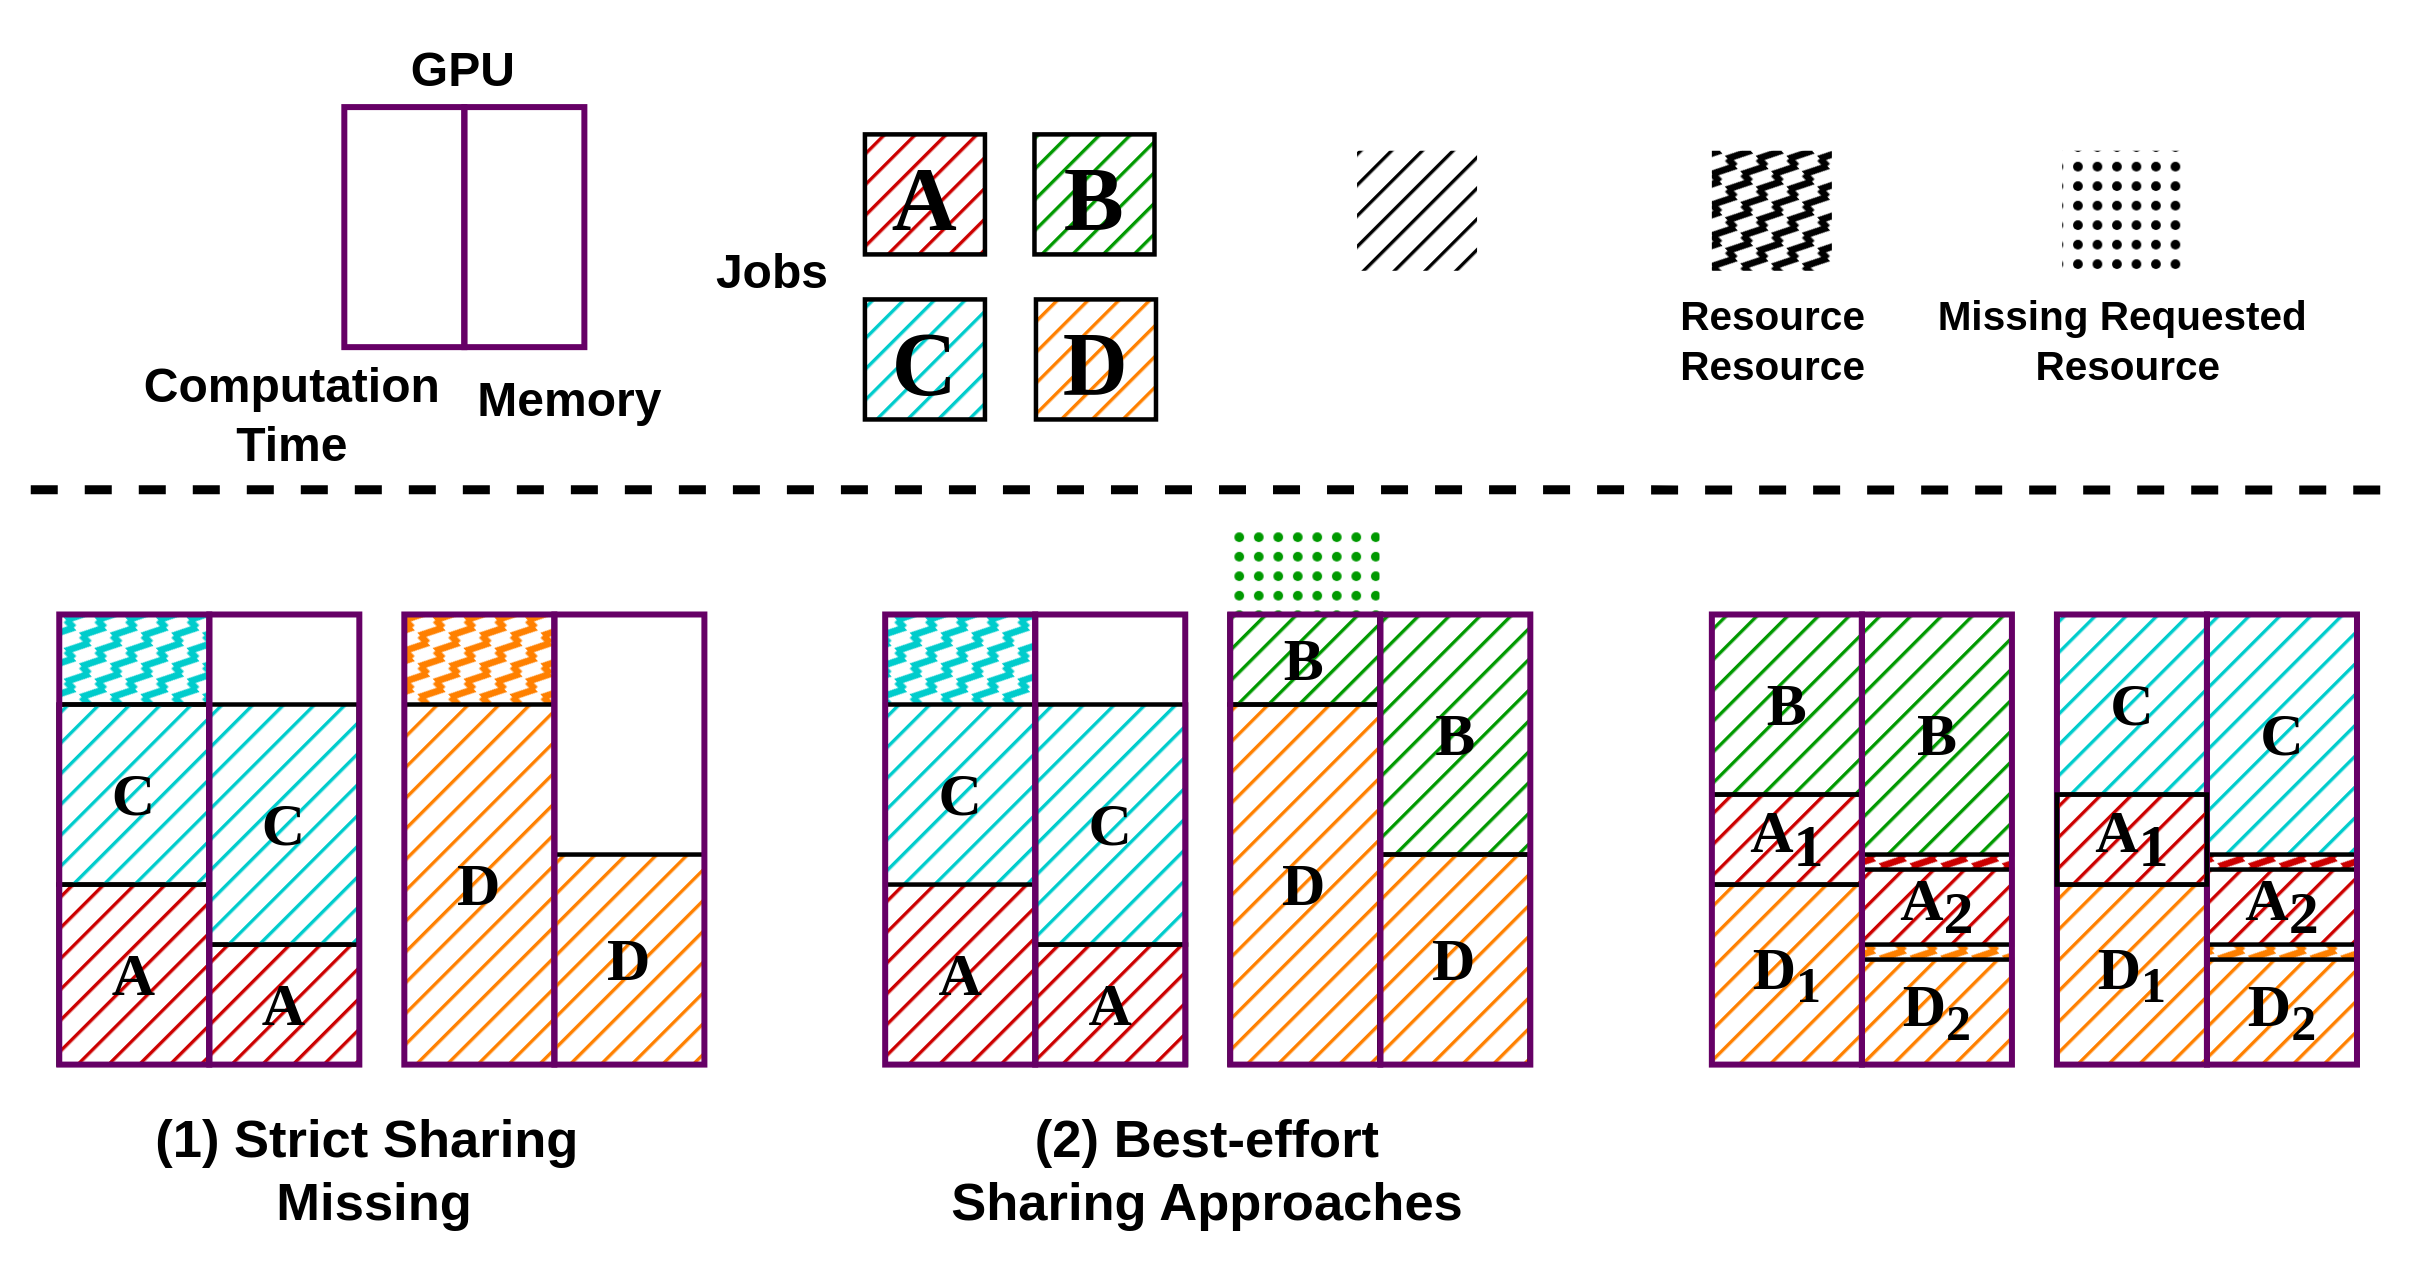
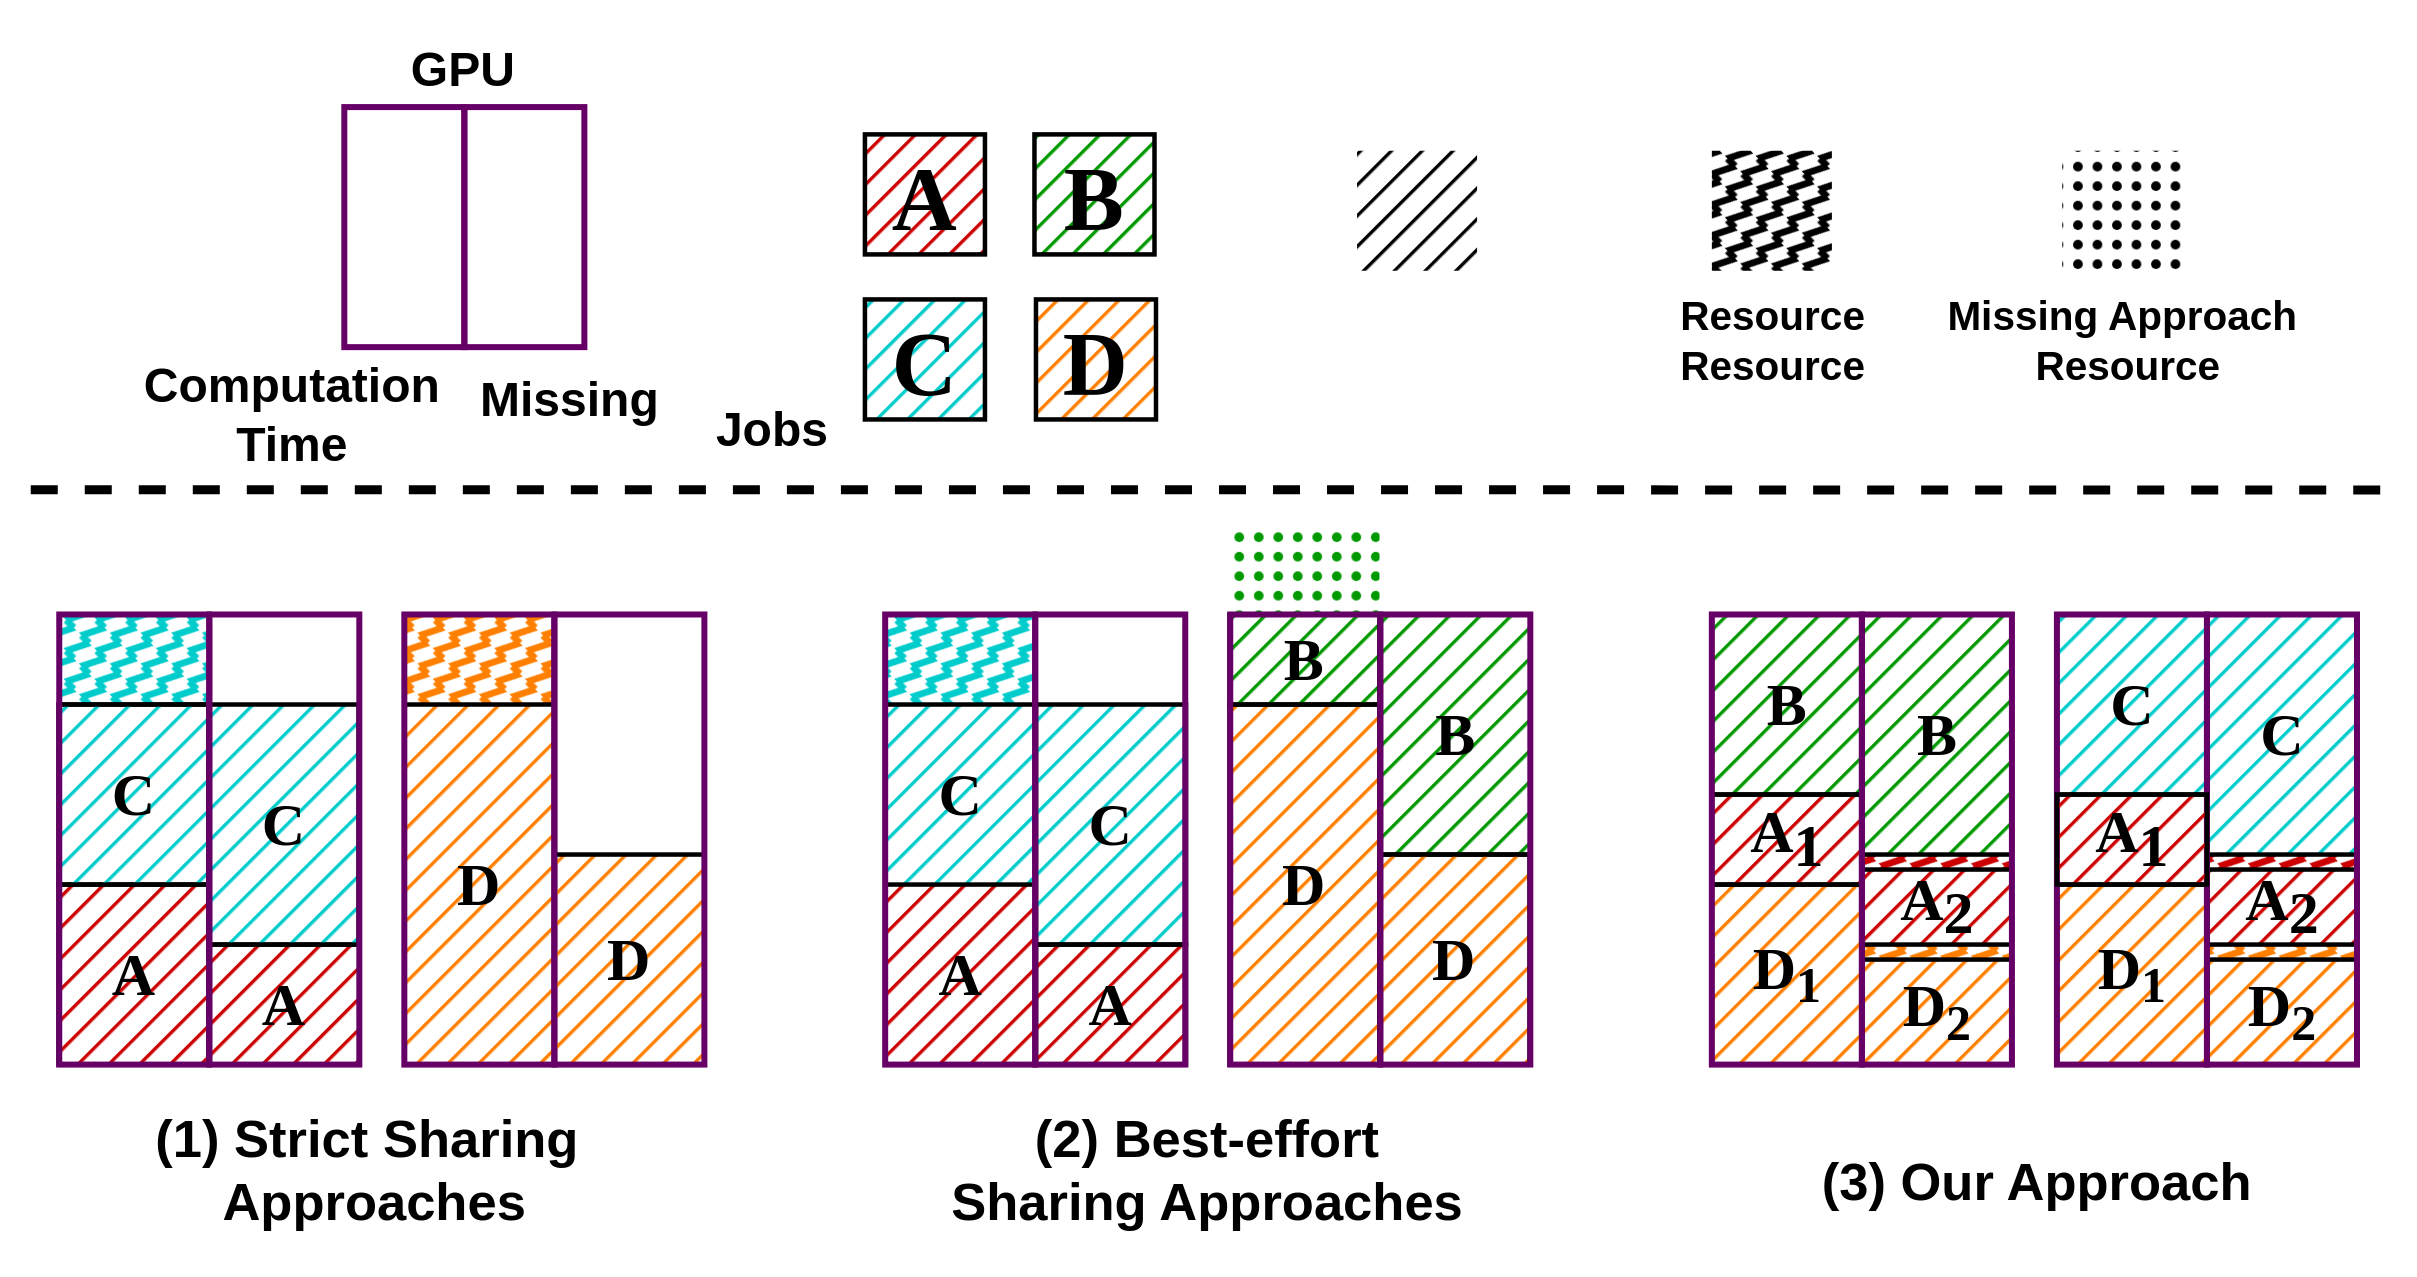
node "Jobs": moved (772, 272) -> (772, 429)
node "Missing Requested Resource": label "Missing Requested Resource" -> "Missing Approach Resource"
node "Memory": label "Memory" -> "Missing"
node "(1) Strict Sharing Missing": label "(1) Strict Sharing Missing" -> "(1) Strict Sharing Approaches"
node "(3) Our Approach": added
